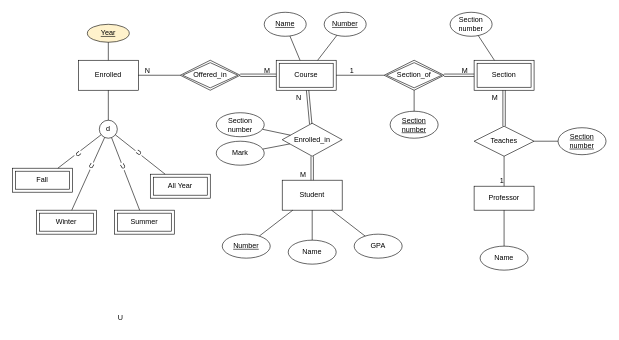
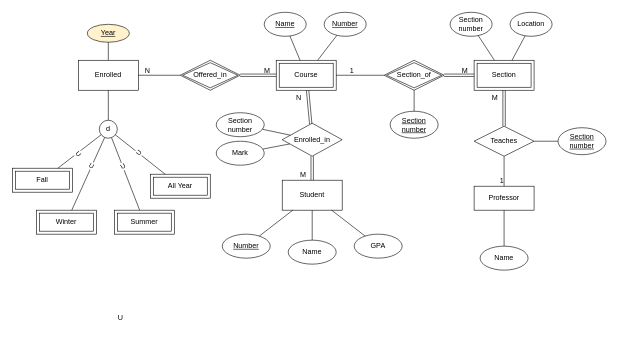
node "Location": added
edge "Location" -- "Section": added
